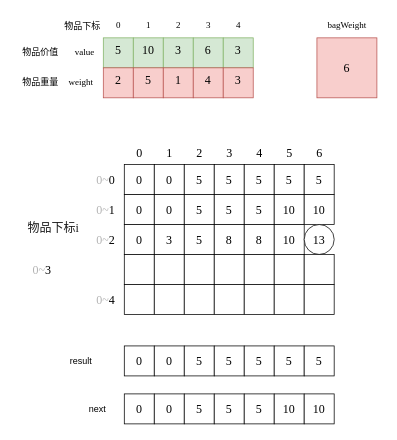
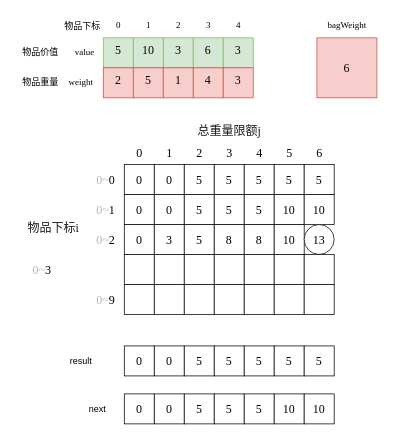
node "总重量限额j": added
node "0~4": label "0~4" -> "0~9"
